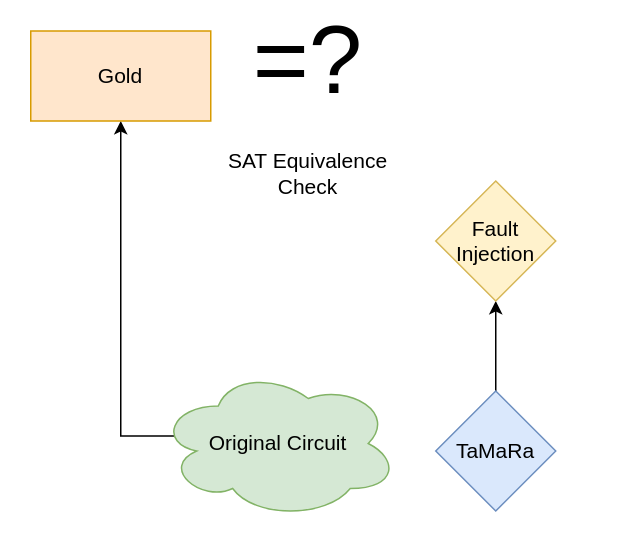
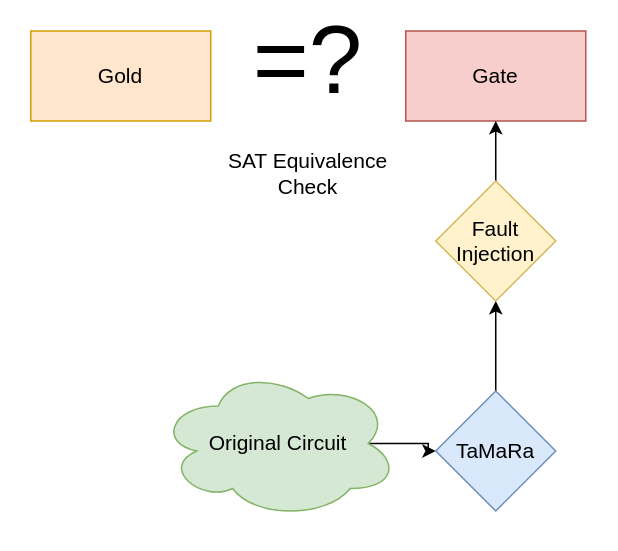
node "Gate": added
edge "Fault Injection" -> "Gate": added
edge "Original Circuit" -> "Gold": removed
edge "Original Circuit" -> "TaMaRa": added
